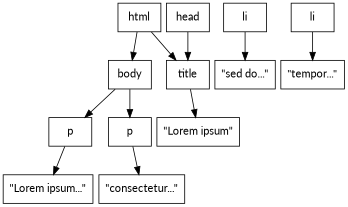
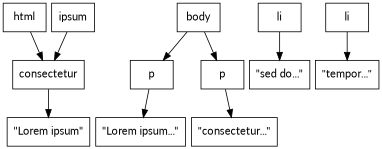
node "head": label "head" -> "ipsum"
edge "html" -> "body": removed
node "title": label "title" -> "consectetur"
